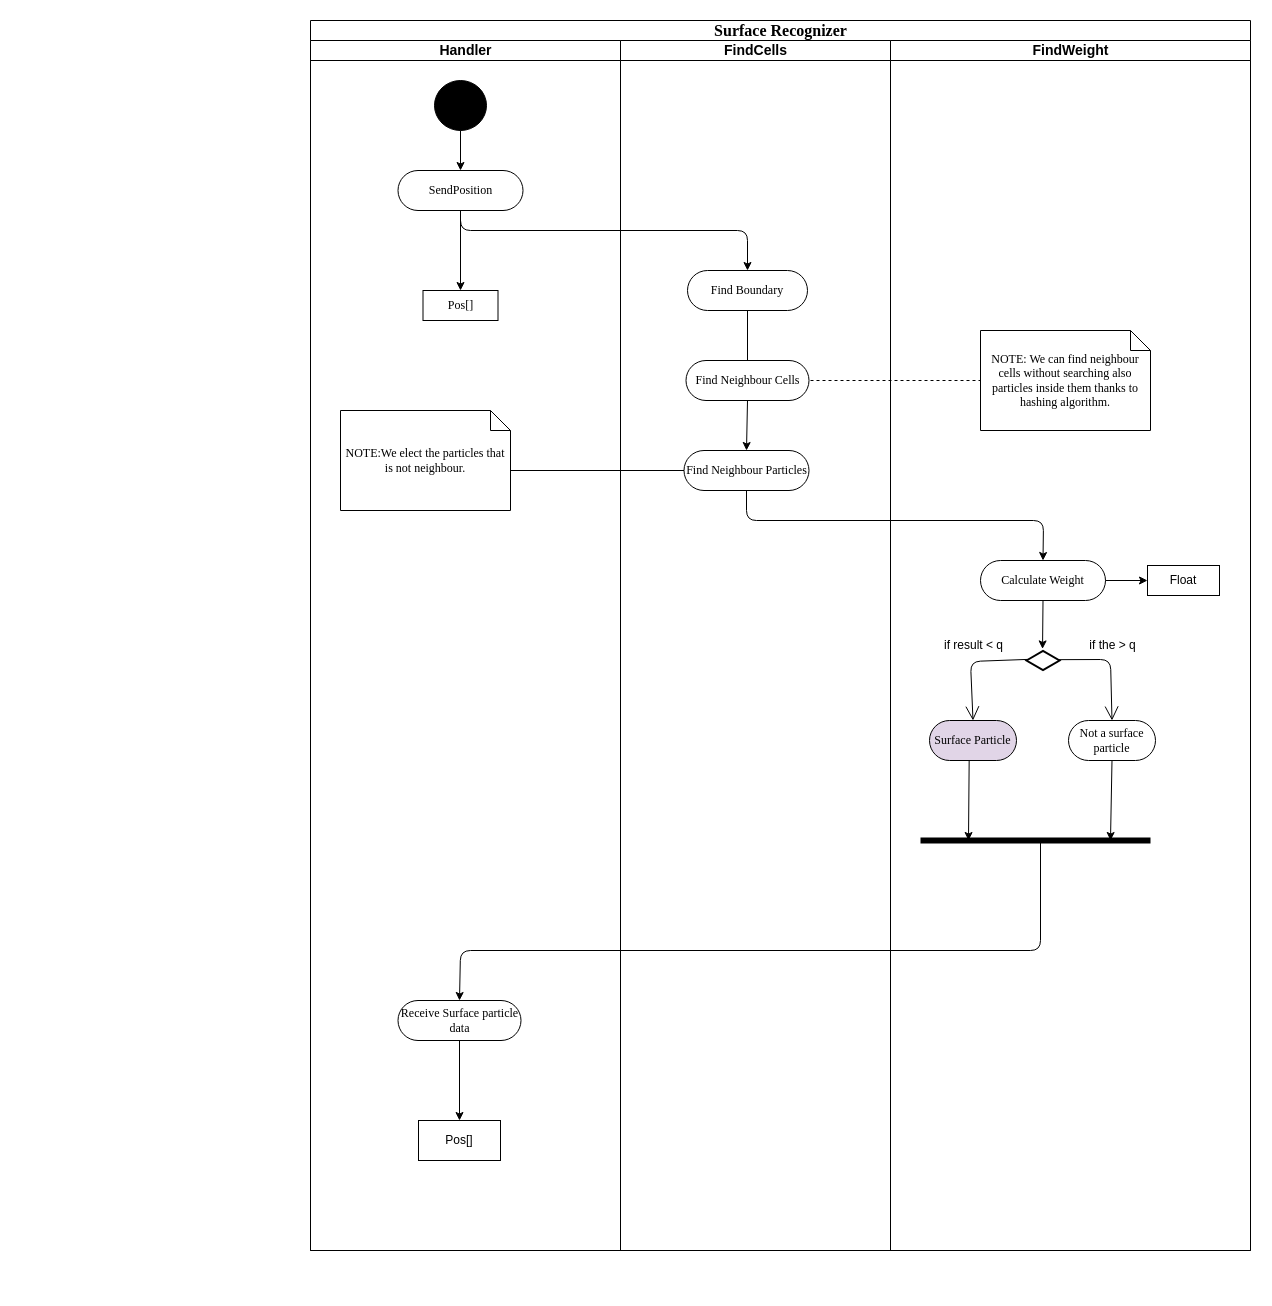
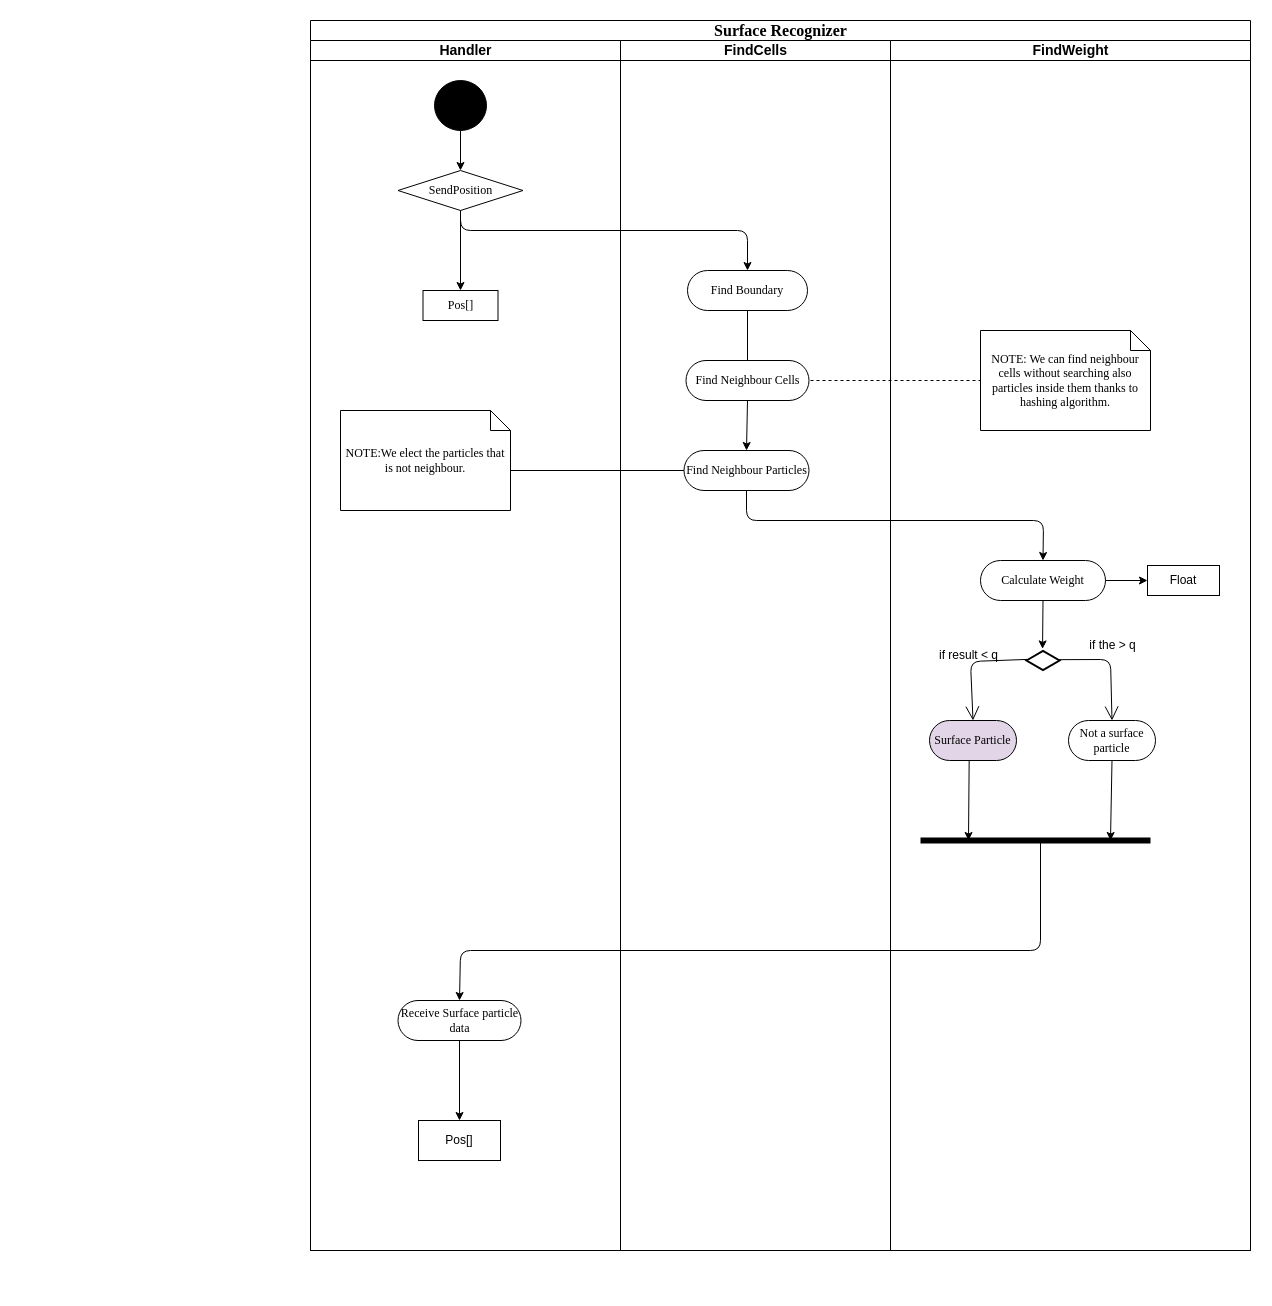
node "SendPosition": shape rounded rectangle -> diamond
node "if result < q": moved (973, 646) -> (968, 656)
